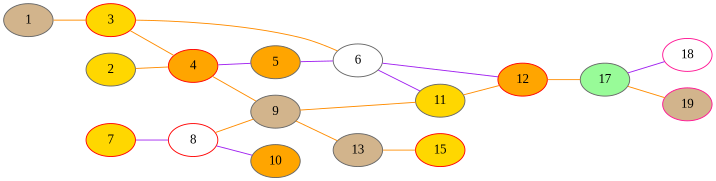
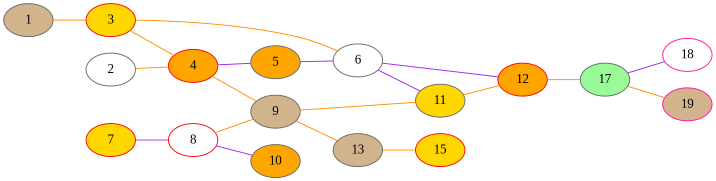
node "2": fillcolor gold -> white
